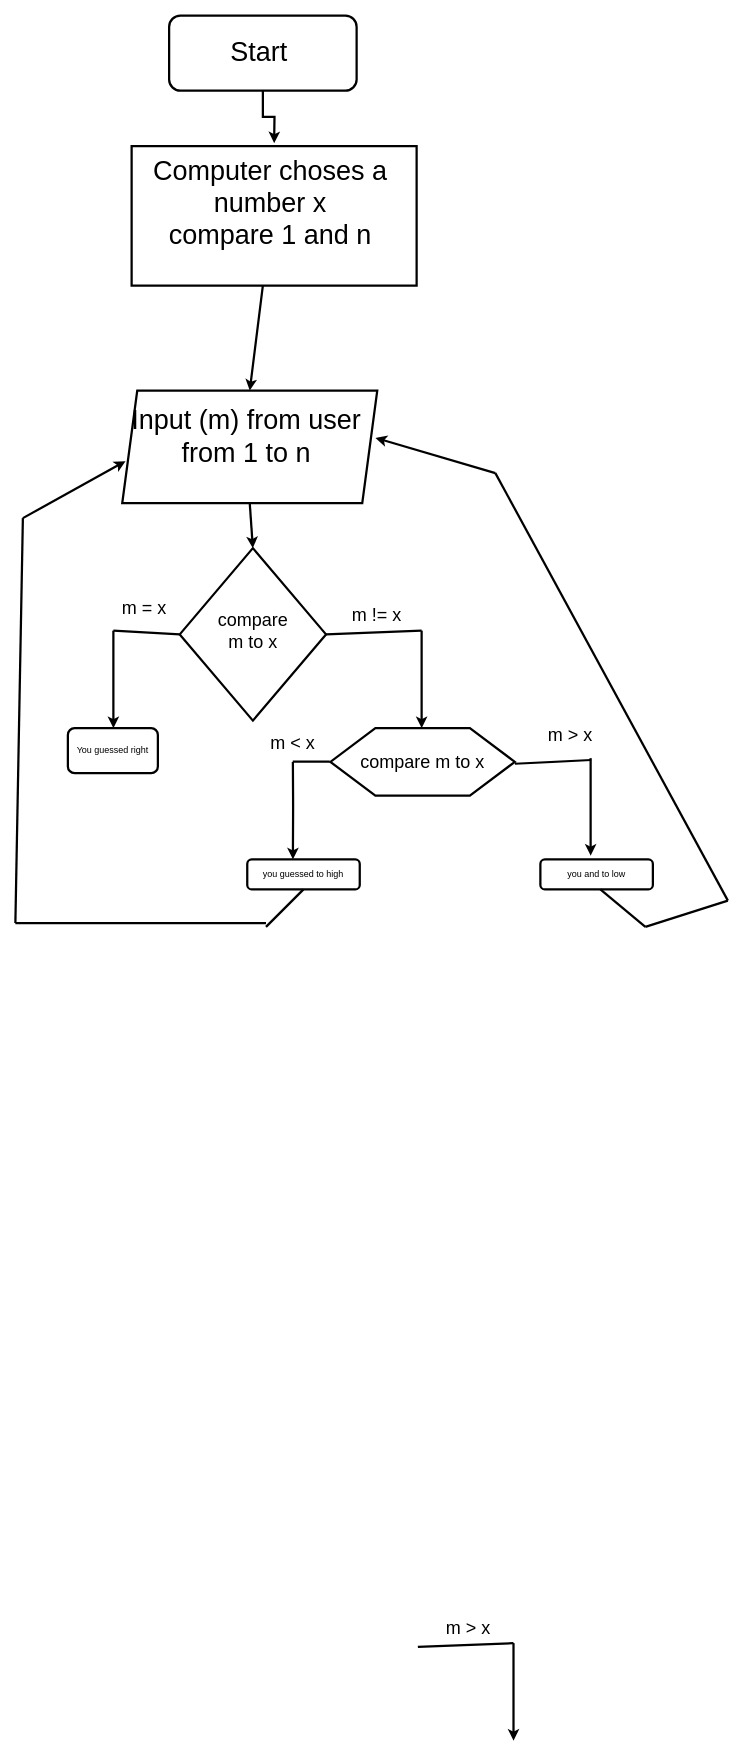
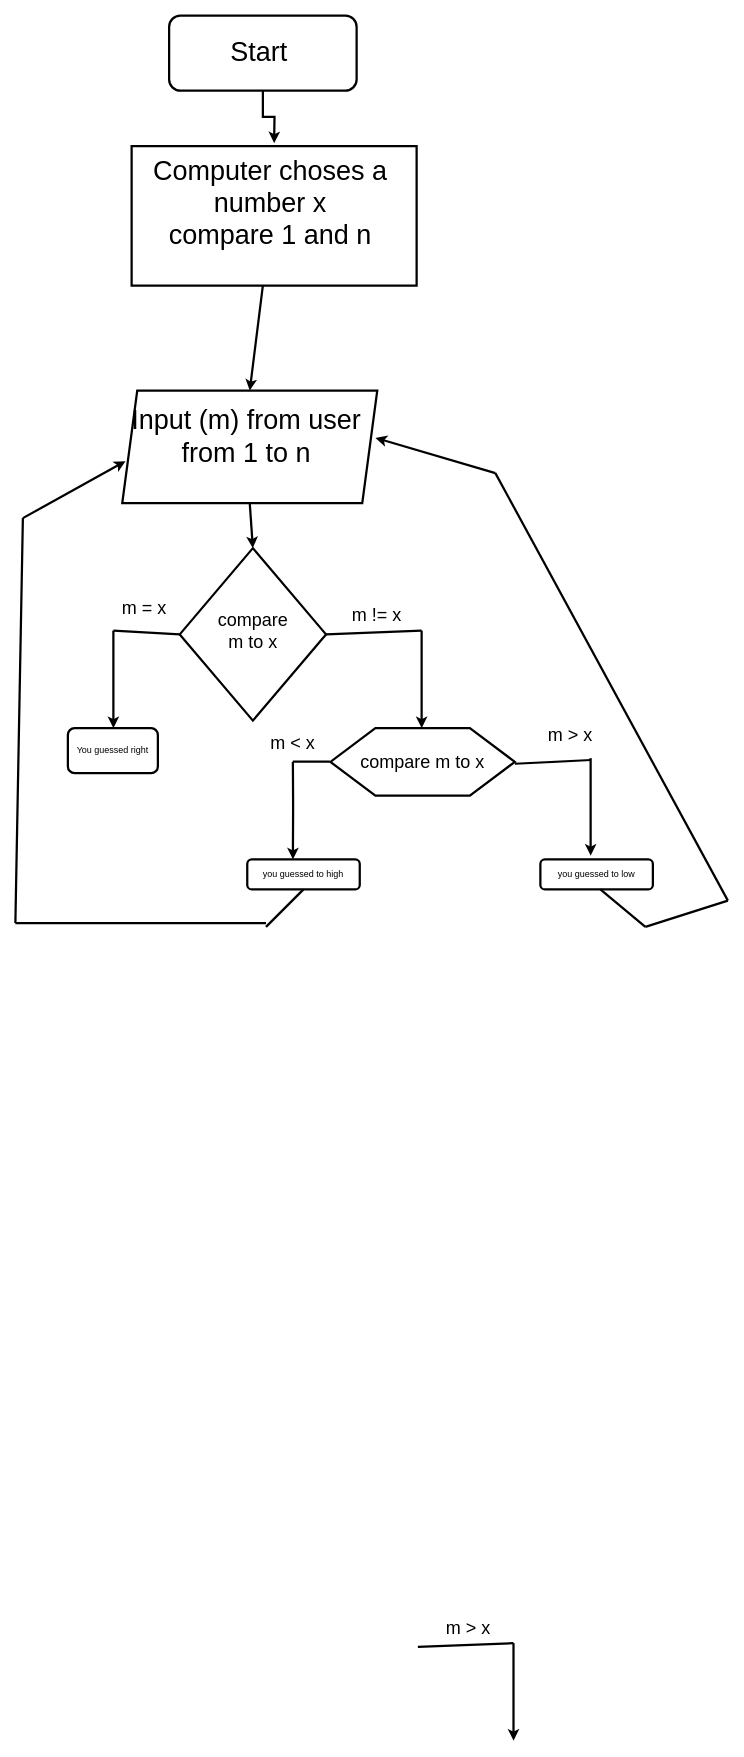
node "you and to low": label "you and to low" -> "you guessed to low"
